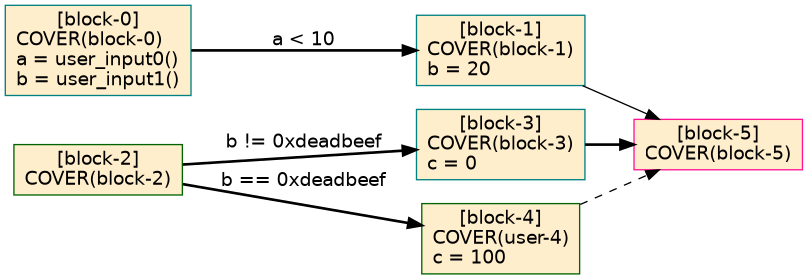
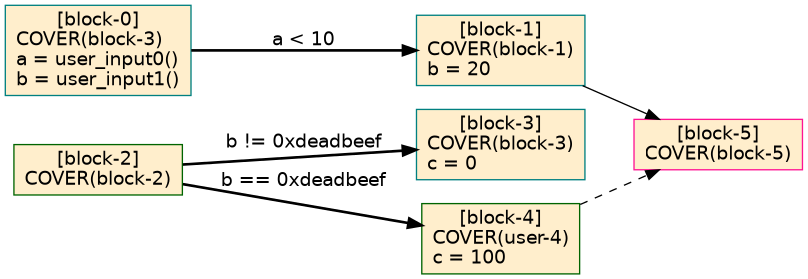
node "[block-0] COVER(block-0) a = user_input0() b = user_input1()": label "[block-0] COVER(block-0) a = user_input0() b = user_input1()" -> "[block-0] COVER(block-3) a = user_input0() b = user_input1()"
edge "[block-3] COVER(block-3) c = 0" -> "[block-5] COVER(block-5)": removed
